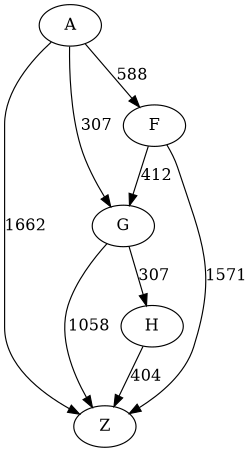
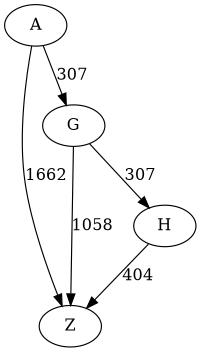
node "F": removed
